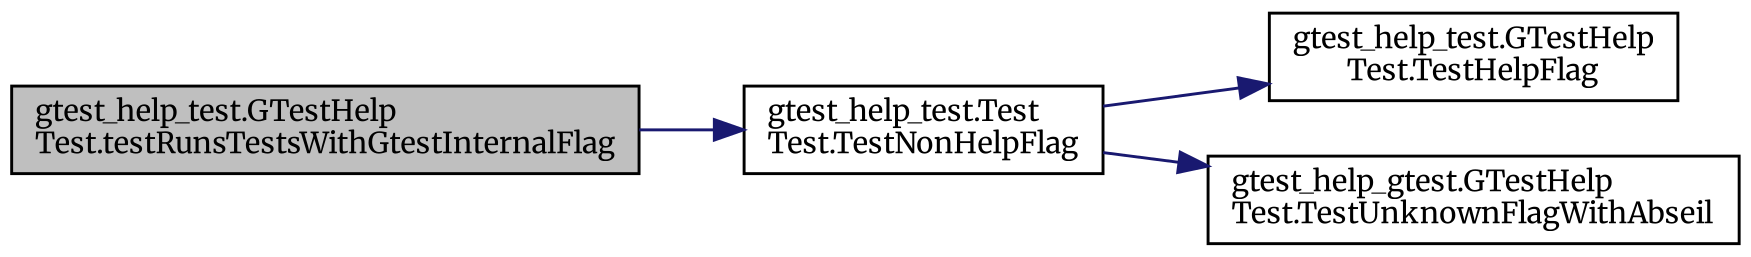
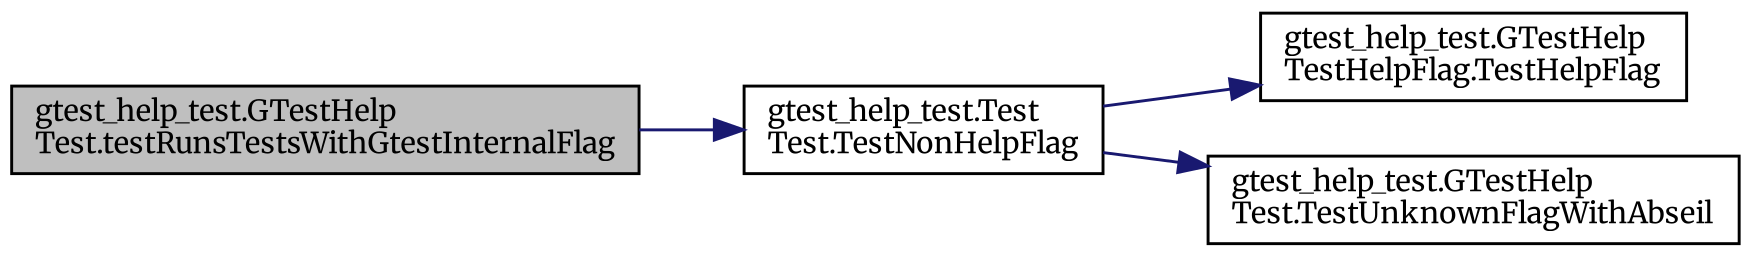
node "gtest_help_test.GTestHelp Test.TestHelpFlag": label "gtest_help_test.GTestHelp Test.TestHelpFlag" -> "gtest_help_test.GTestHelp TestHelpFlag.TestHelpFlag"
node "gtest_help_gtest.GTestHelp Test.TestUnknownFlagWithAbseil": label "gtest_help_gtest.GTestHelp Test.TestUnknownFlagWithAbseil" -> "gtest_help_test.GTestHelp Test.TestUnknownFlagWithAbseil"
